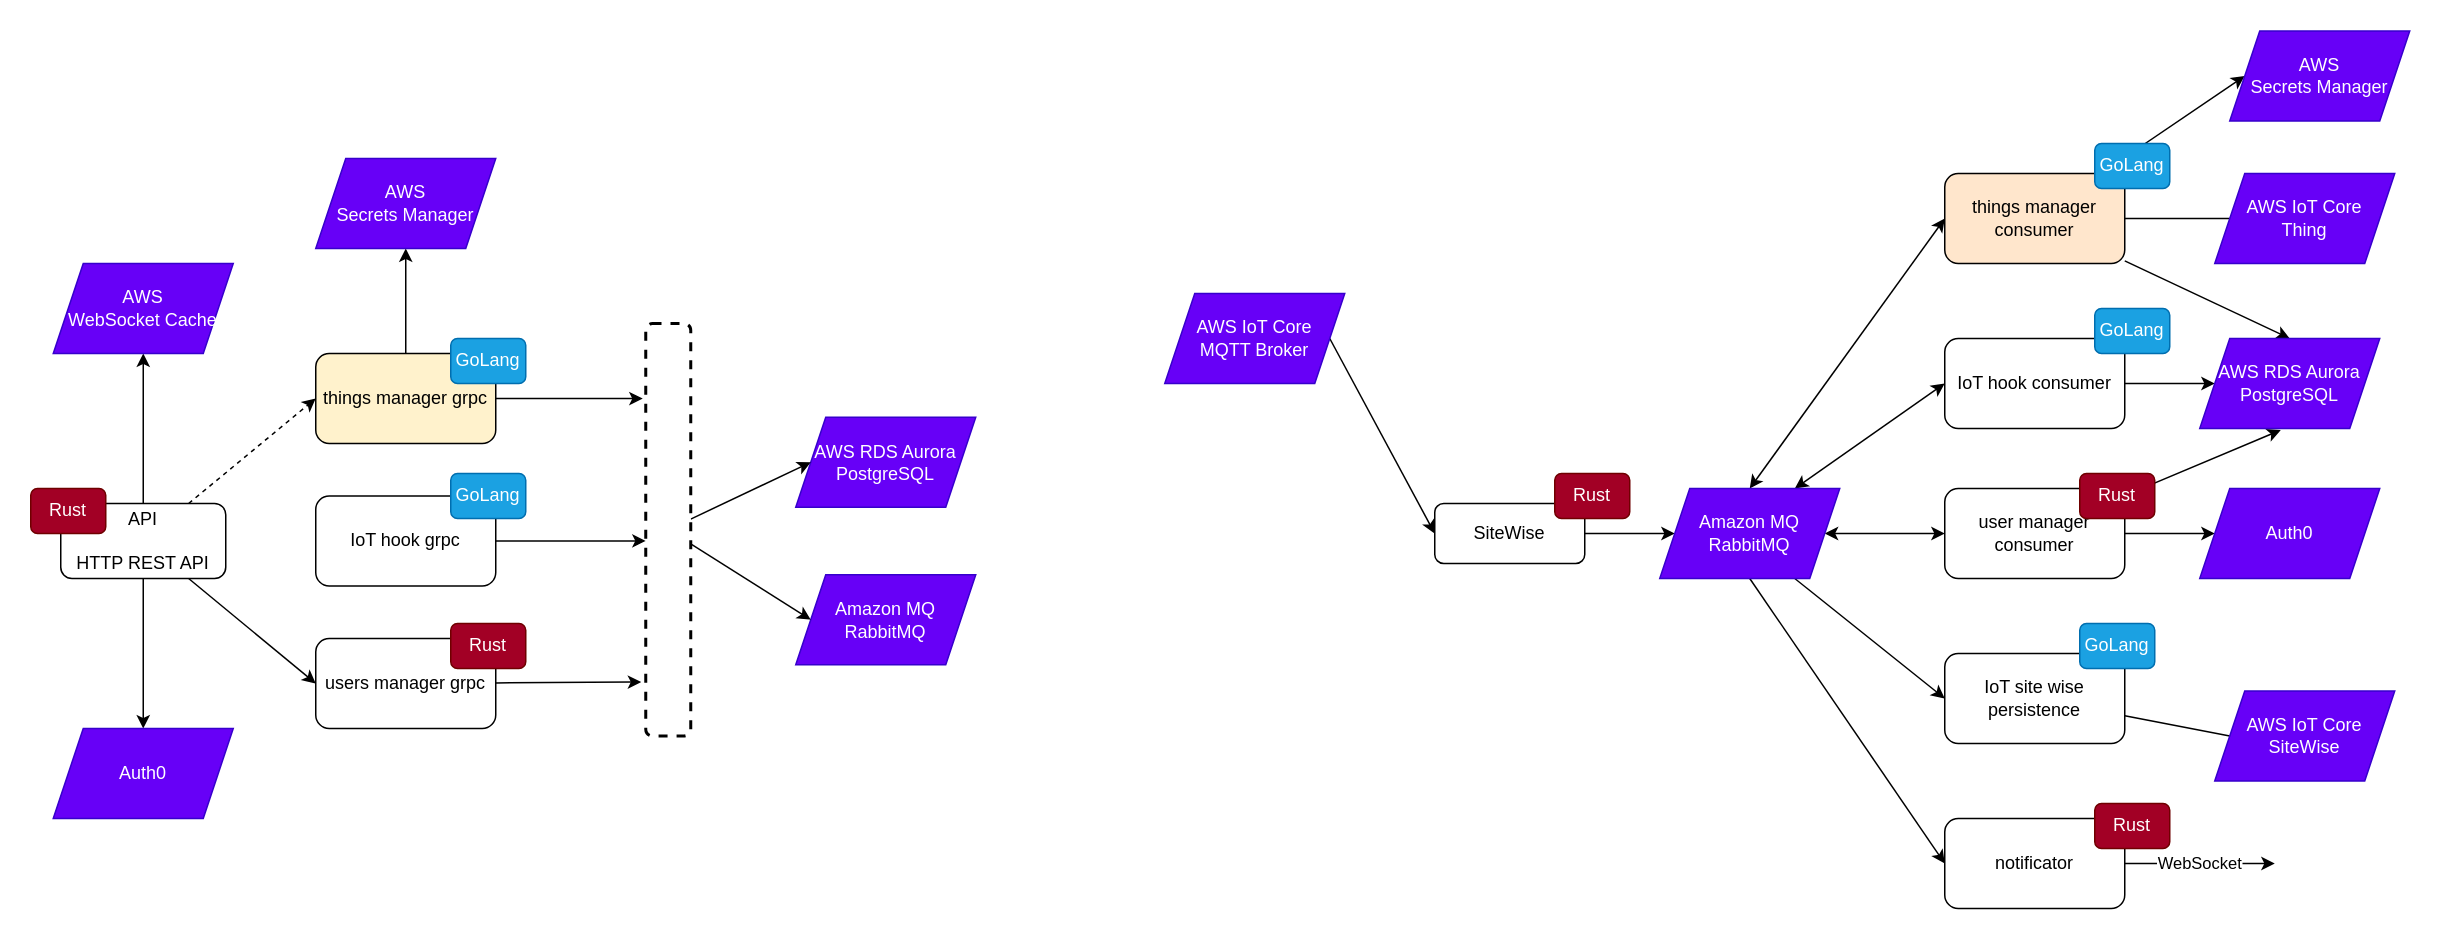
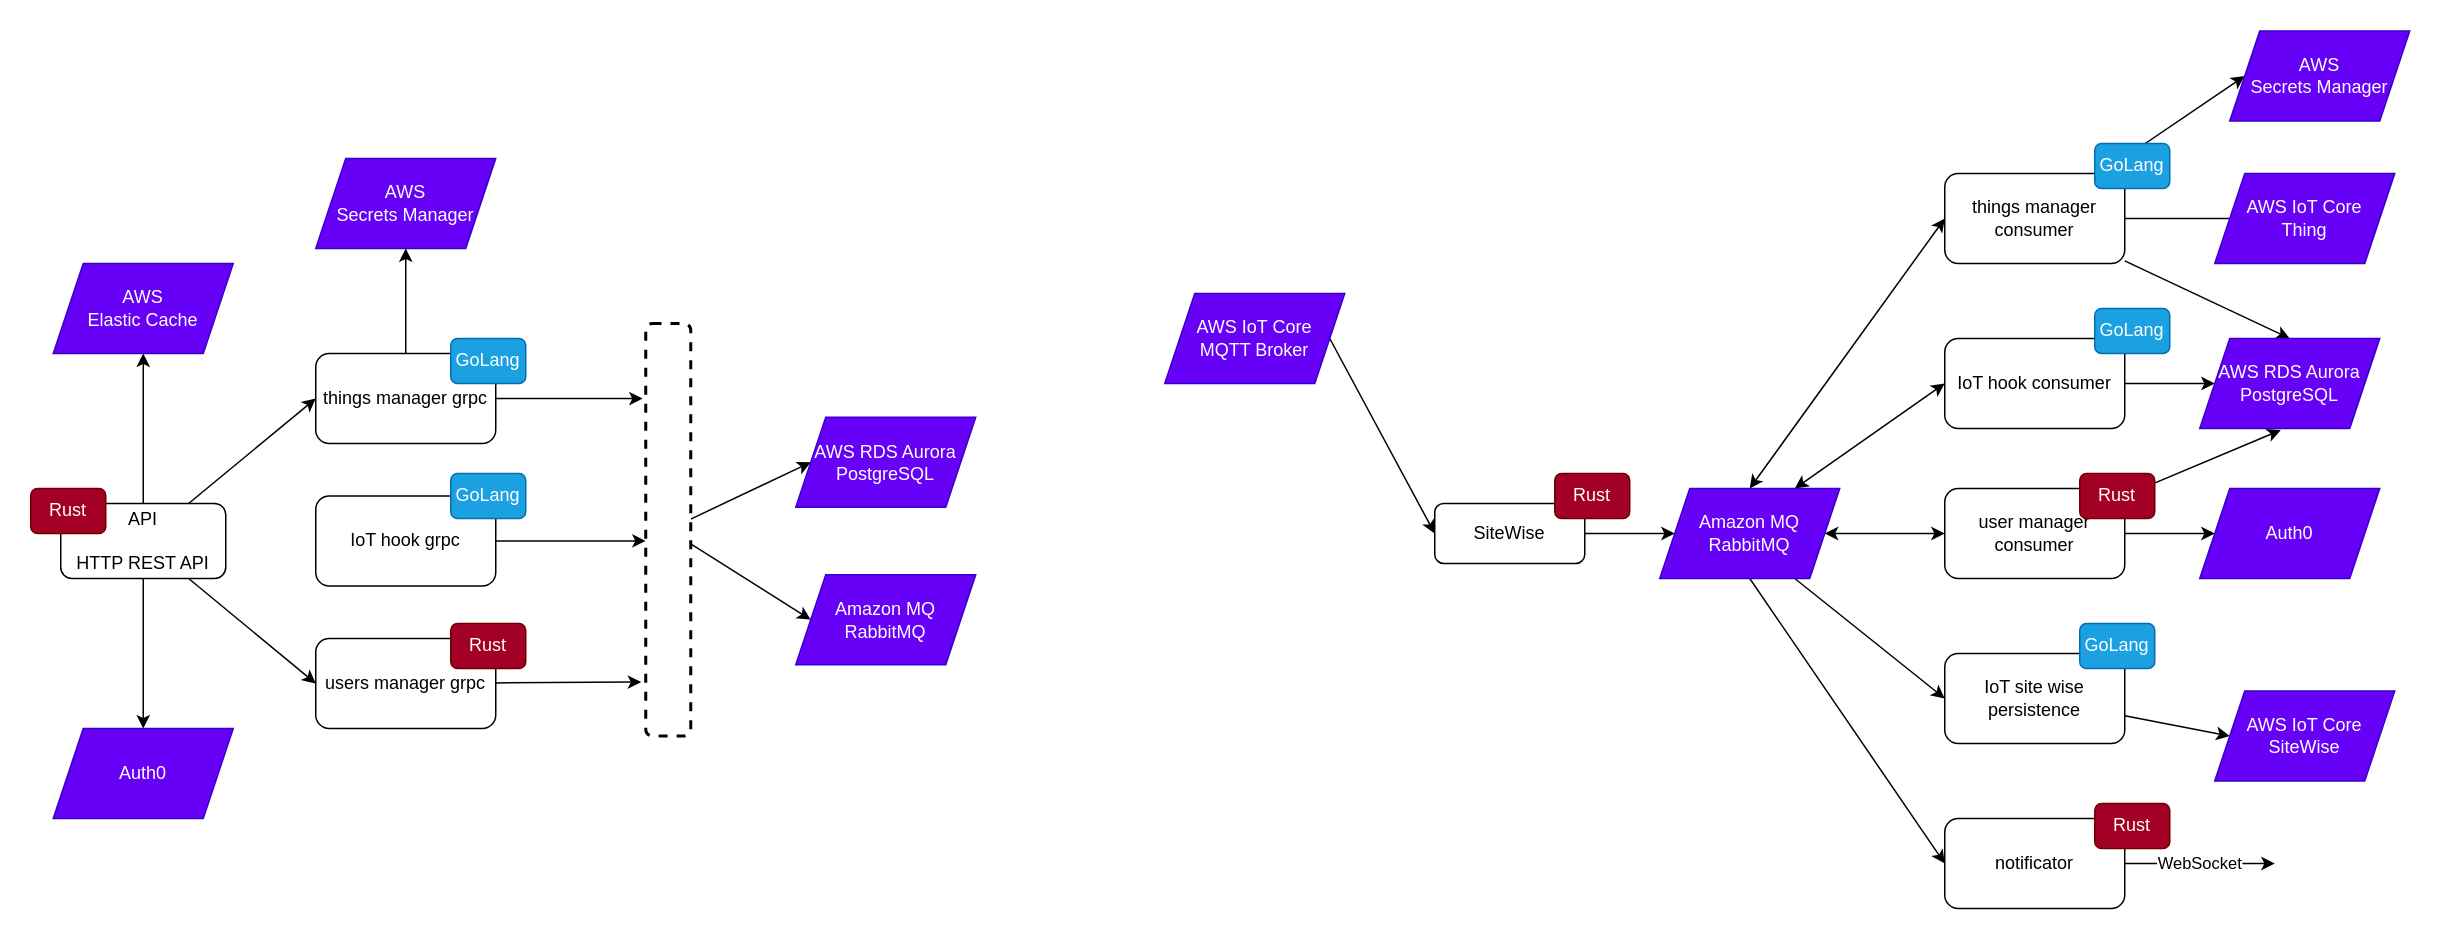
node "things manager consumer": fillcolor #ffe6cc -> #ffffff
node "AWS WebSocket Cache": label "AWS WebSocket Cache" -> "AWS Elastic Cache"
node "things manager grpc": fillcolor #fff2cc -> #ffffff
edge "API HTTP REST API" -> "things manager grpc": style dashed -> solid
edge "IoT site wise persistence" -- "AWS IoT Core SiteWise": arrowhead none -> classic
